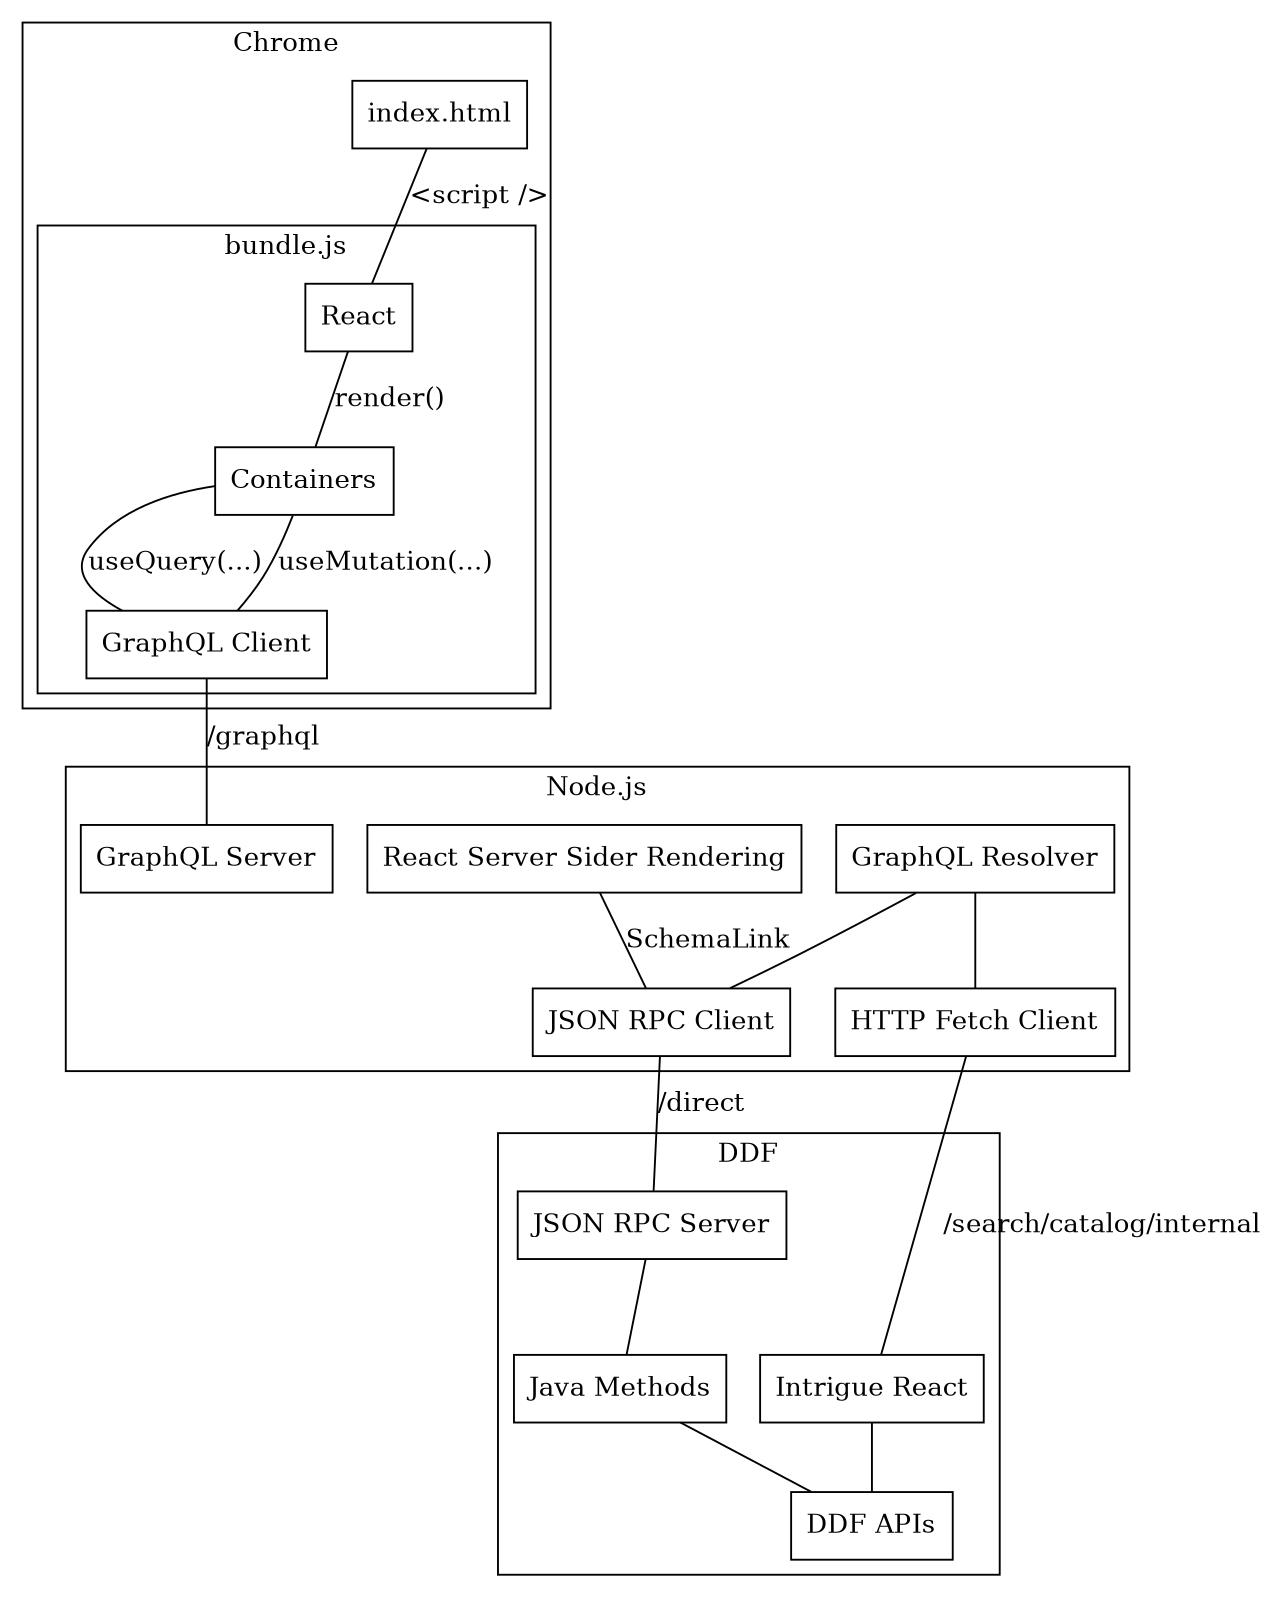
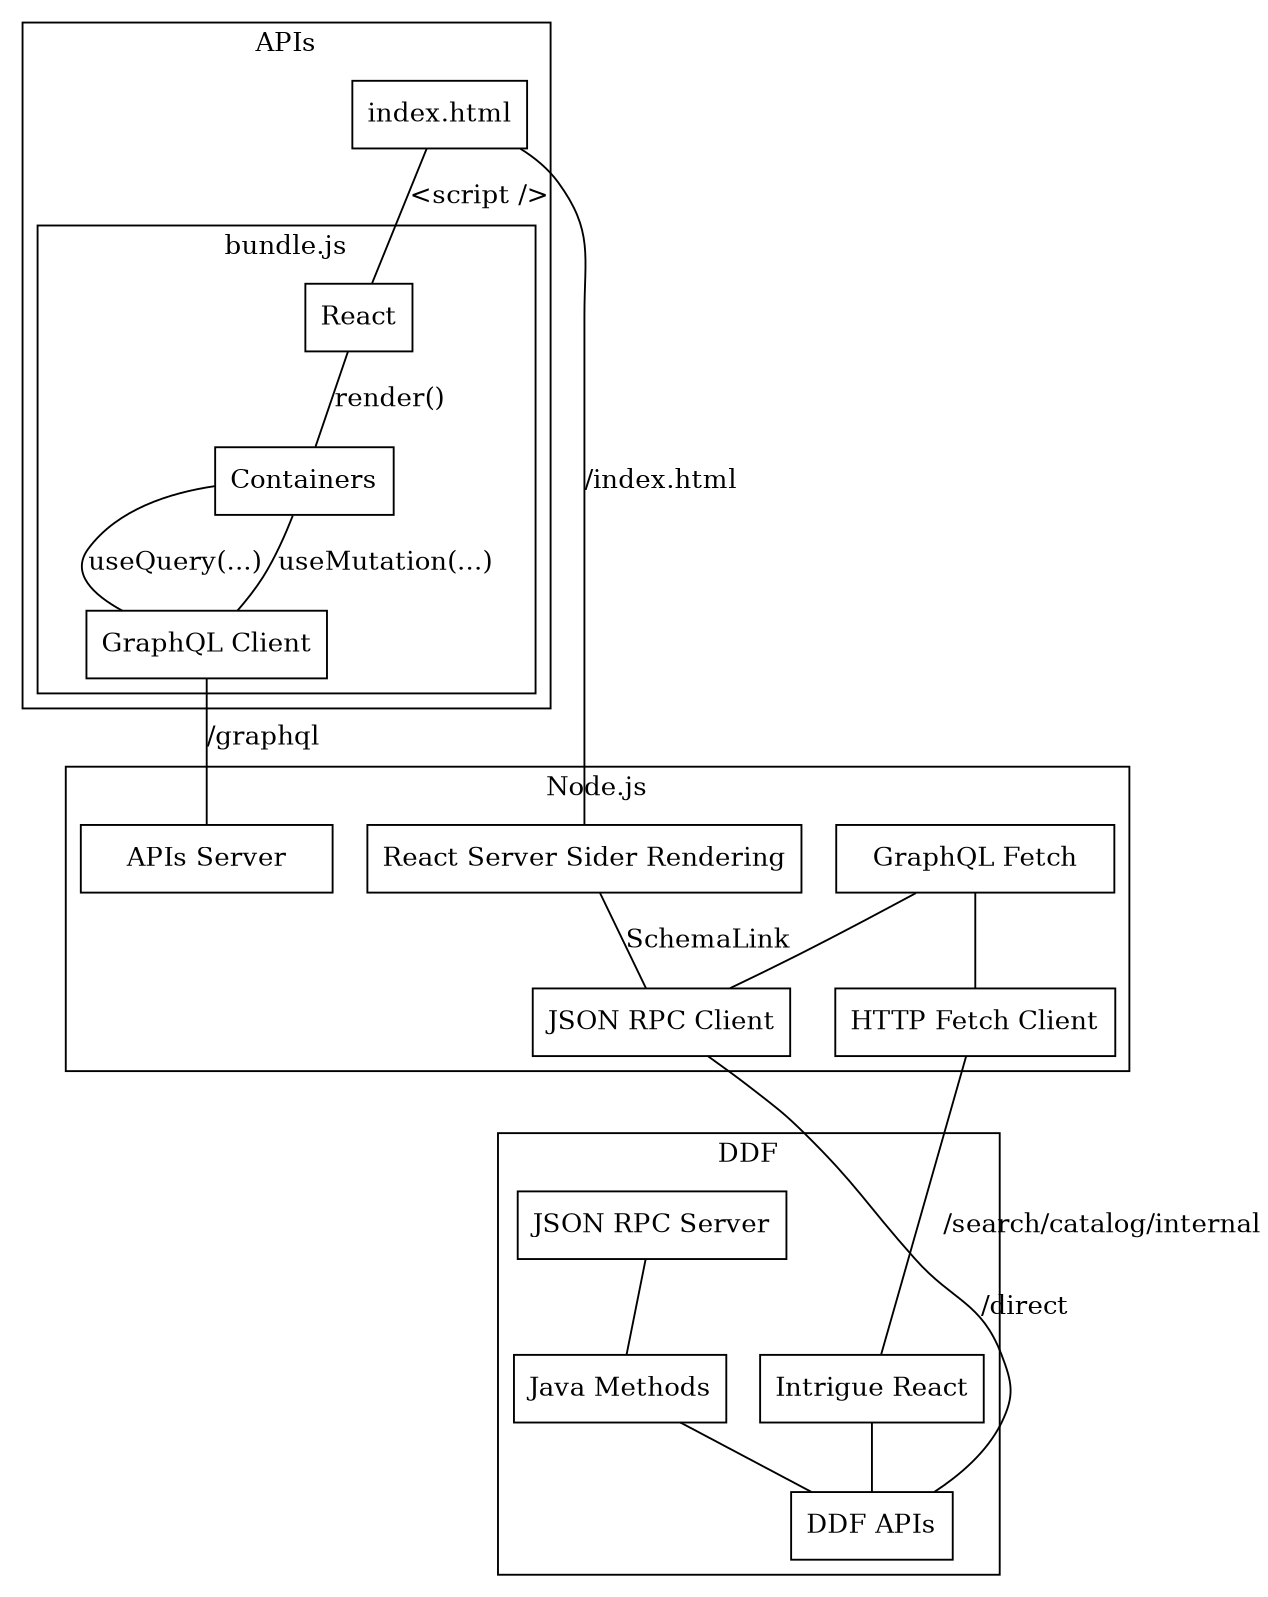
cluster "Chrome": label "Chrome" -> "APIs"
edge "index.html" -- "React Server Sider Rendering": added, label "/index.html"
node "GraphQL Server": label "GraphQL Server" -> "APIs Server"
node "GraphQL Resolver": label "GraphQL Resolver" -> "GraphQL Fetch"
edge "JSON RPC Client" -- "JSON RPC Server": now "JSON RPC Client" -- "DDF APIs"
